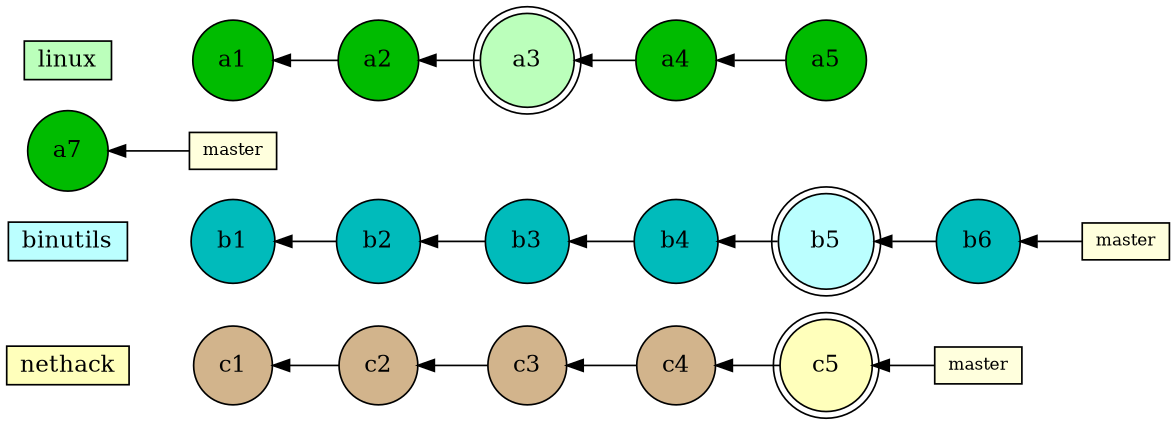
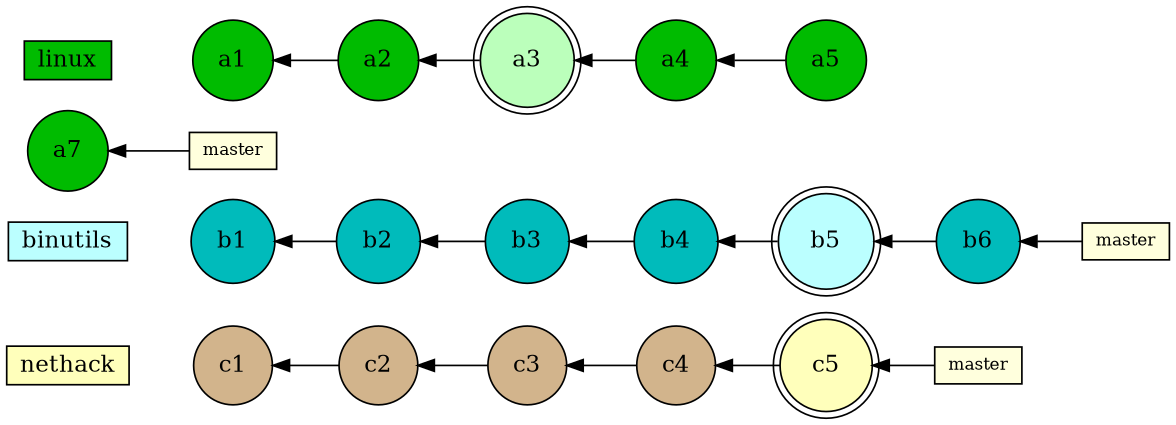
node "linux": fillcolor #bbffbb -> #00bb00
